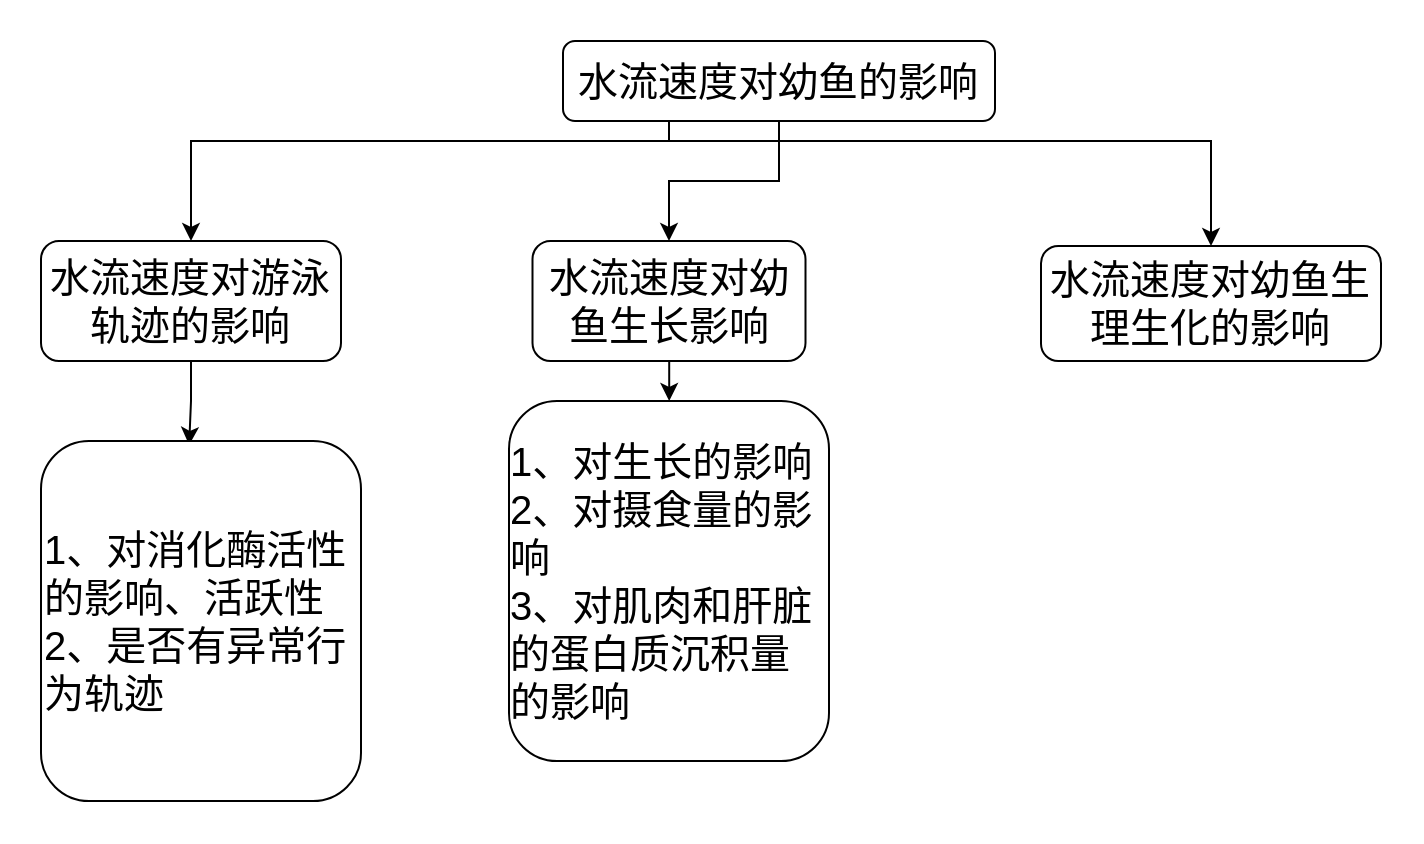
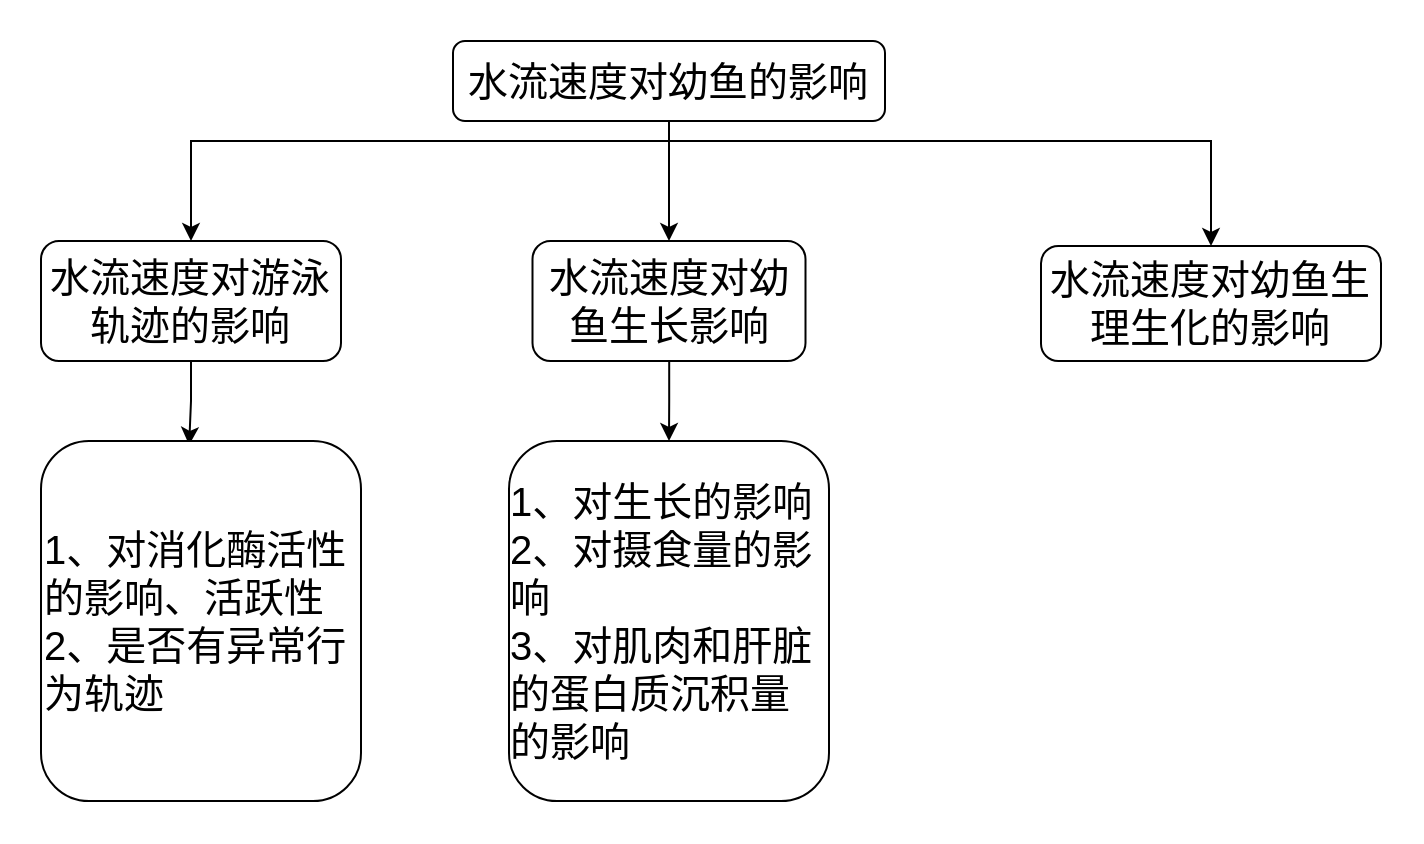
node "水流速度对幼鱼的影响": moved (779, 81) -> (669, 81)
node "1、对生长的影响 2、对摄食量的影响 3、对肌肉和肝脏的蛋白质沉积量的影响": moved (669, 581) -> (669, 621)
